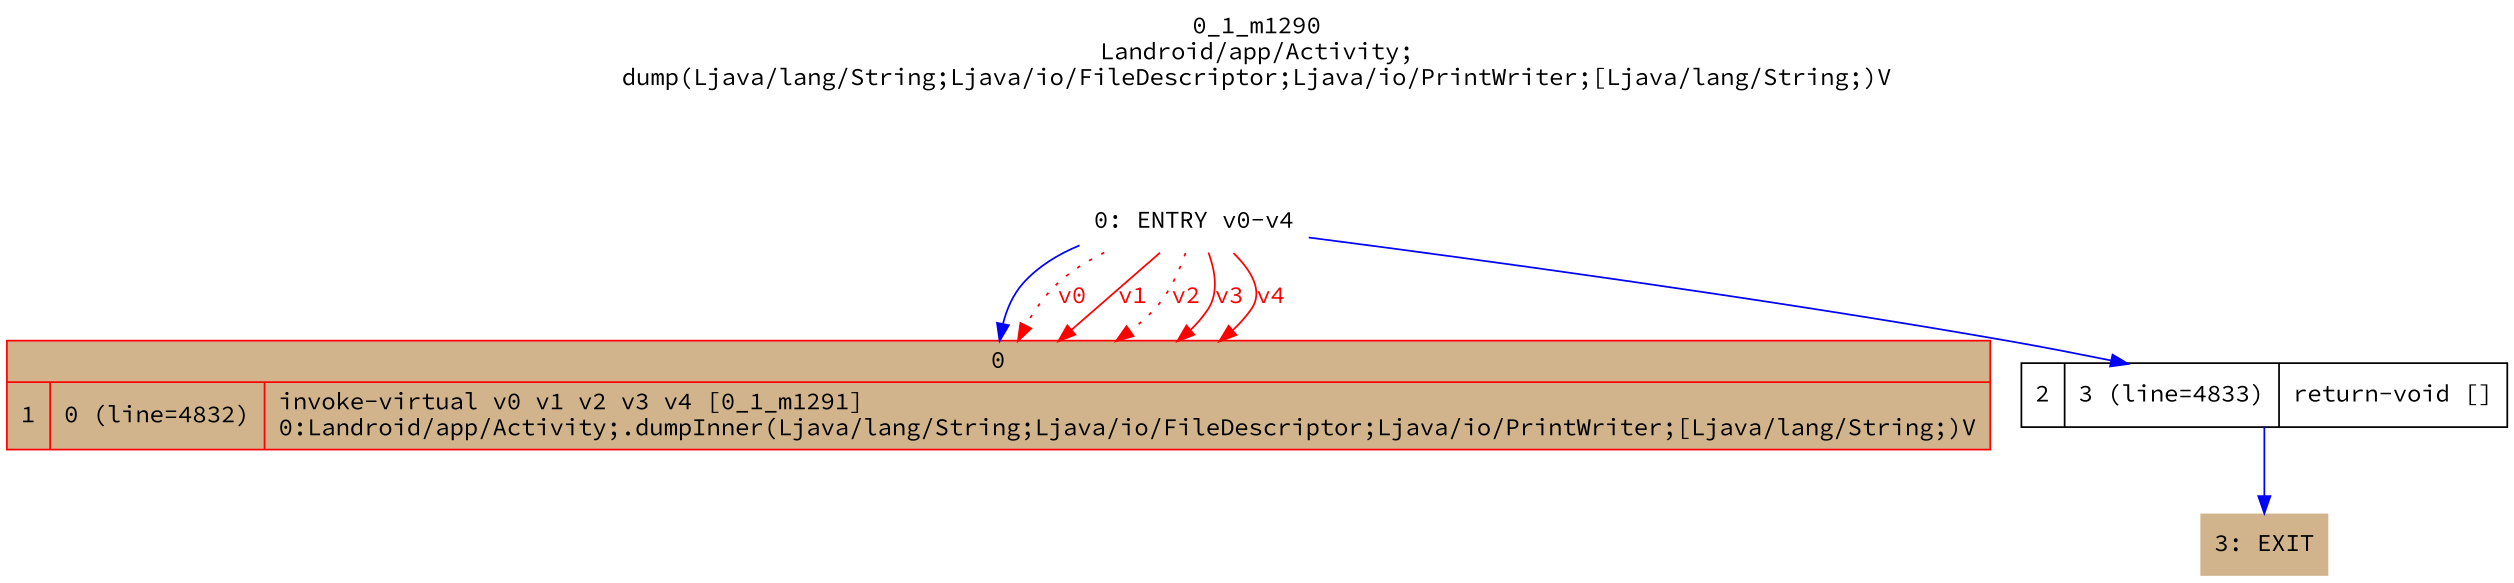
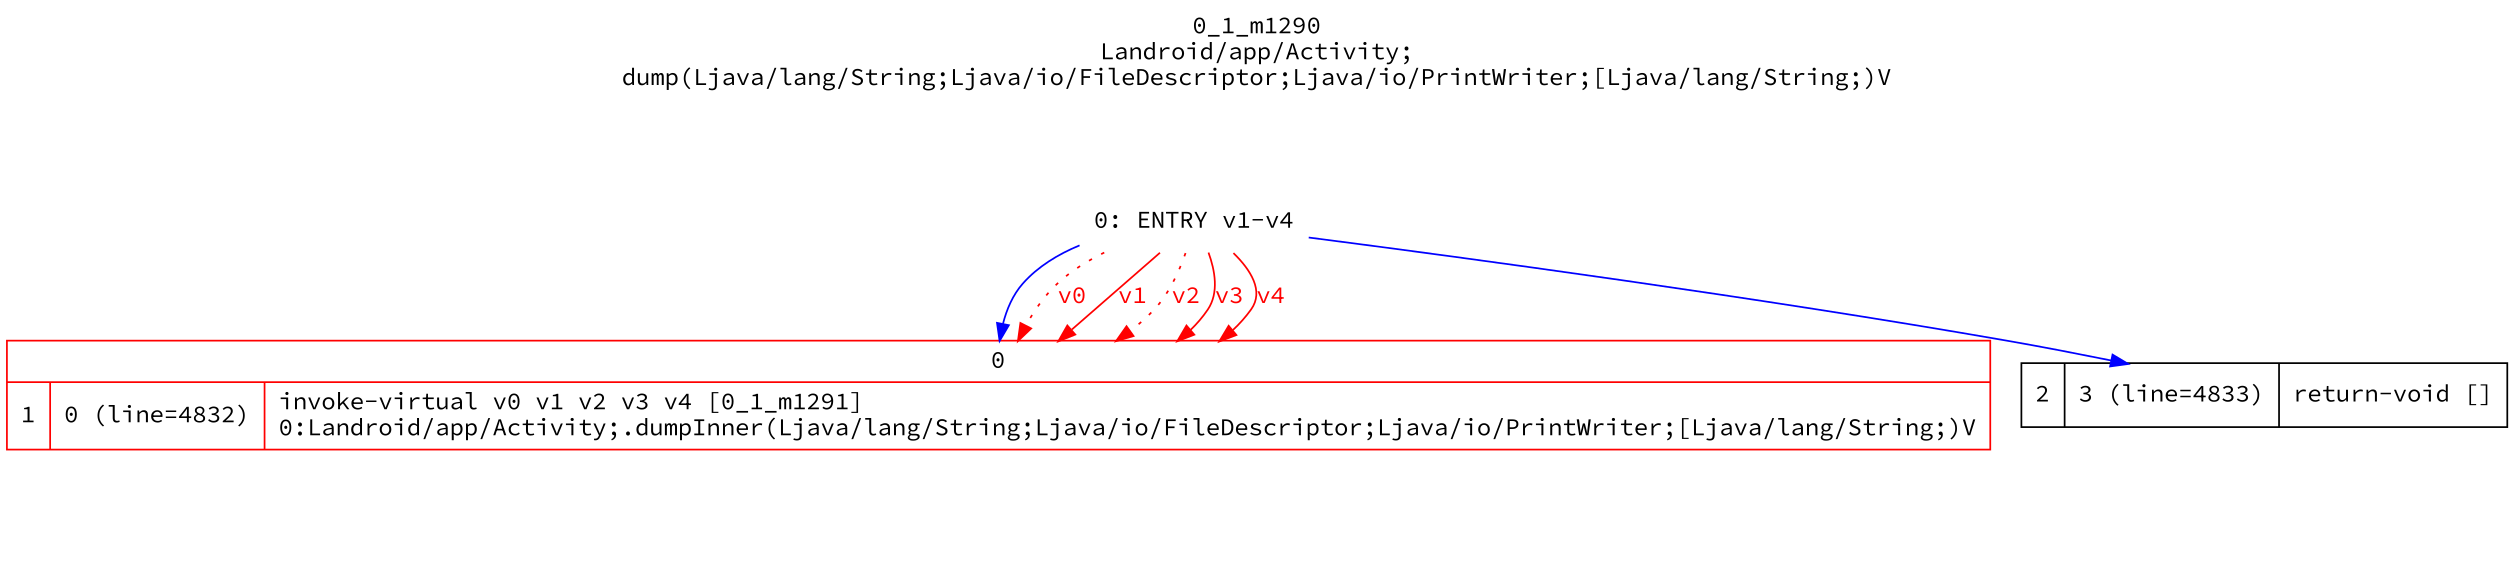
node "0: ENTRY v0-v4": label "0: ENTRY v0-v4" -> "0: ENTRY v1-v4"
node "0": fillcolor tan -> white
node "3: EXIT": removed
